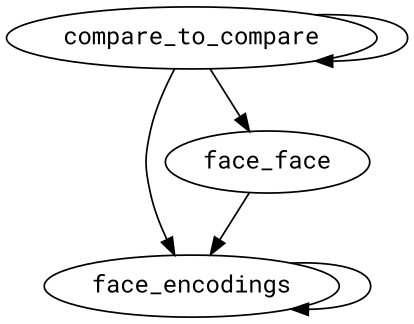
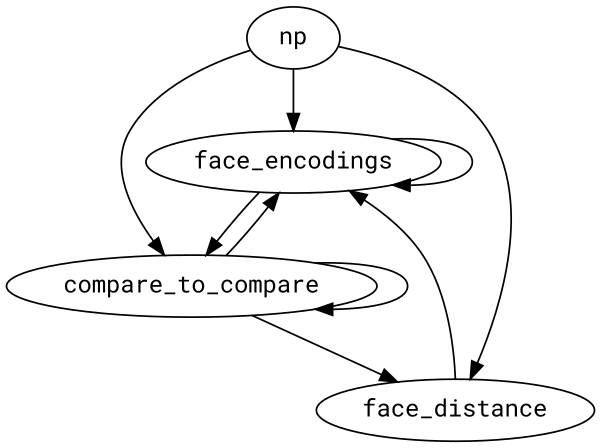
node "np": added
node "face_face": label "face_face" -> "face_distance"
edge "face_encodings" -> "compare_to_compare": added
